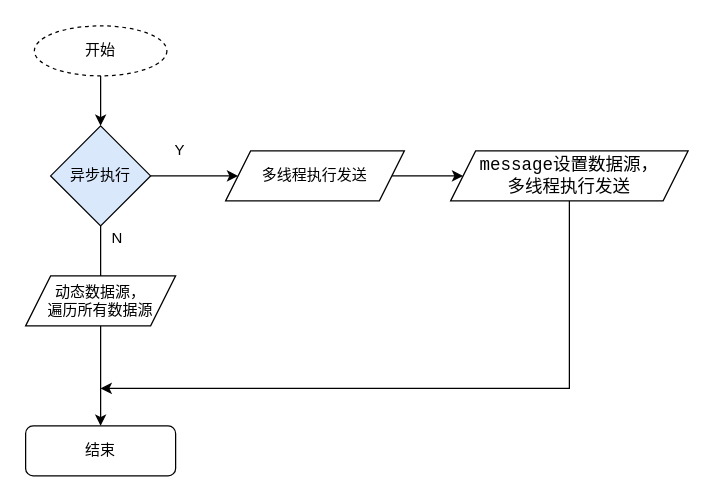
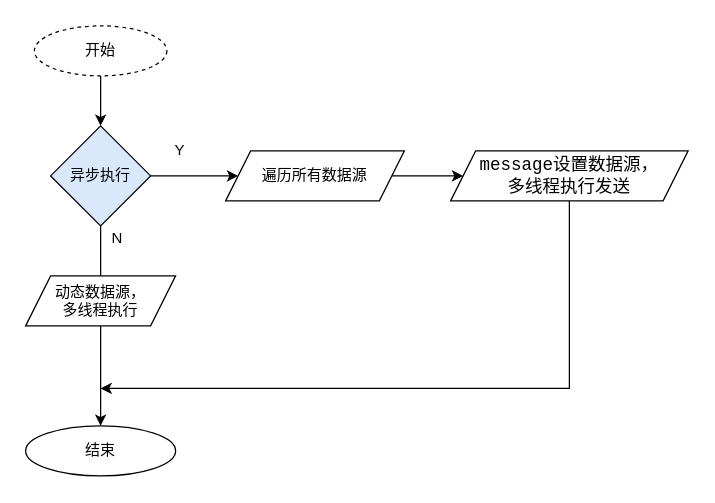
node "多线程执行发送": label "多线程执行发送" -> "遍历所有数据源"
node "动态数据源， 遍历所有数据源": label "动态数据源， 遍历所有数据源" -> "动态数据源， 多线程执行"
node "结束": shape rounded rectangle -> ellipse
